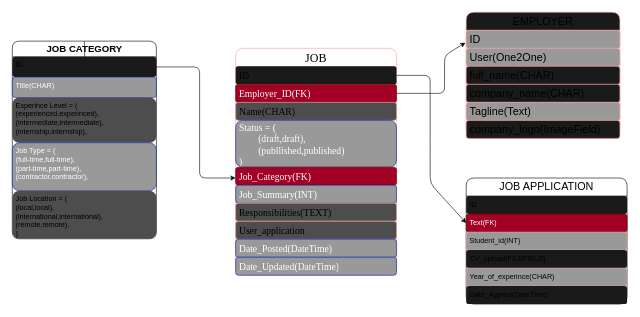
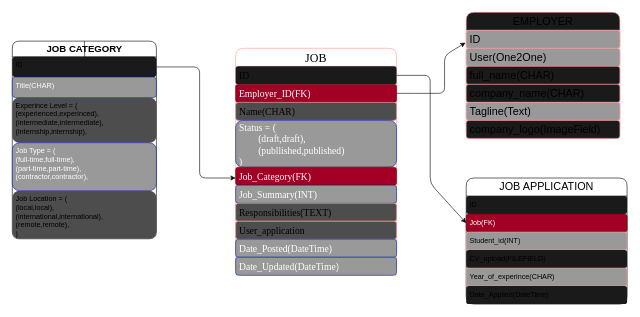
node "Text(FK)": label "Text(FK)" -> "Job(FK)"
